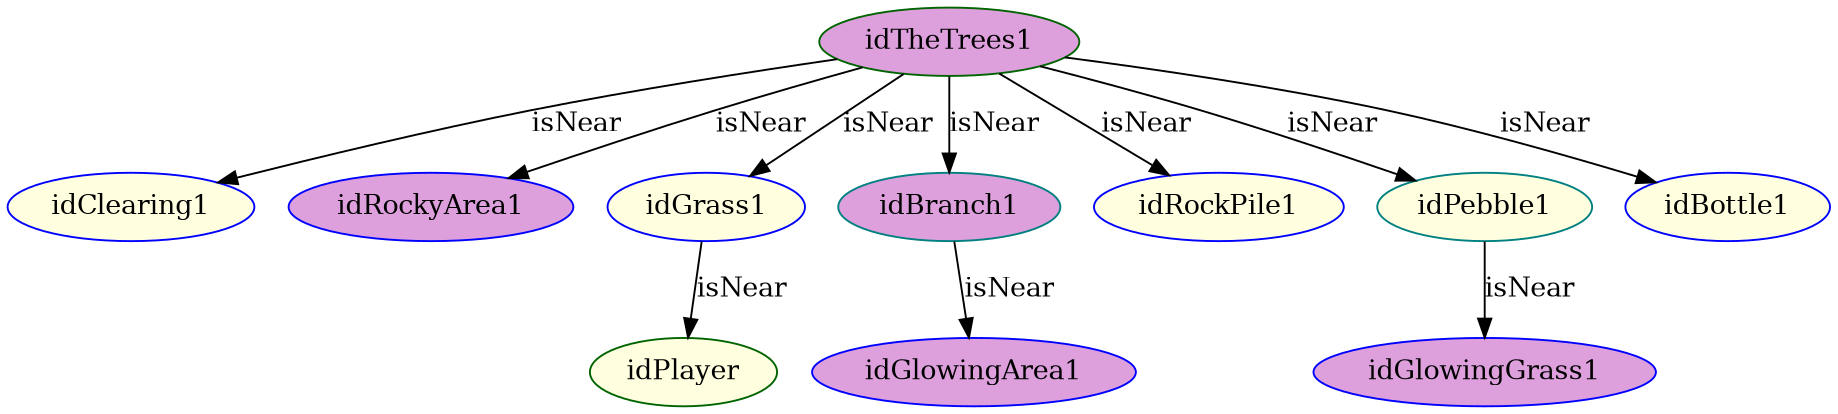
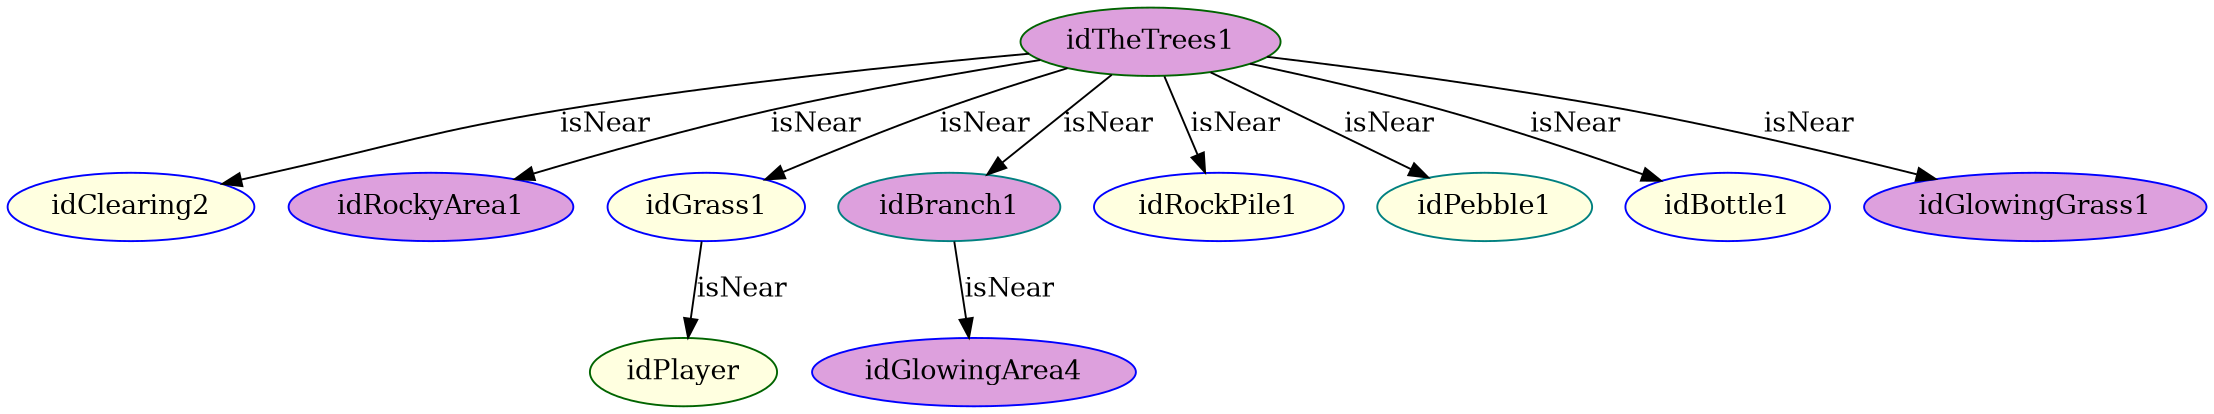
node "idClearing1": label "idClearing1" -> "idClearing2"
edge "idPebble1" -> "idGlowingGrass1": now "idTheTrees1" -> "idGlowingGrass1"
node "idGlowingArea1": label "idGlowingArea1" -> "idGlowingArea4"
